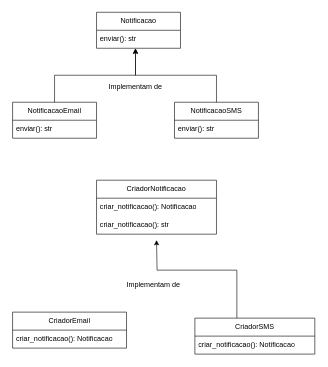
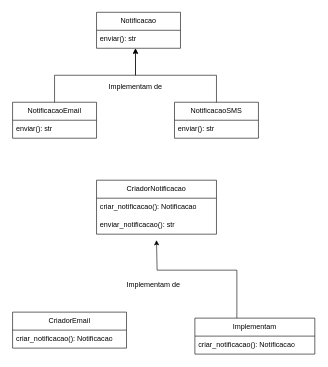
node "criar_notificacao(): str": label "criar_notificacao(): str" -> "enviar_notificacao(): str"
node "CriadorSMS": label "CriadorSMS" -> "Implementam"
